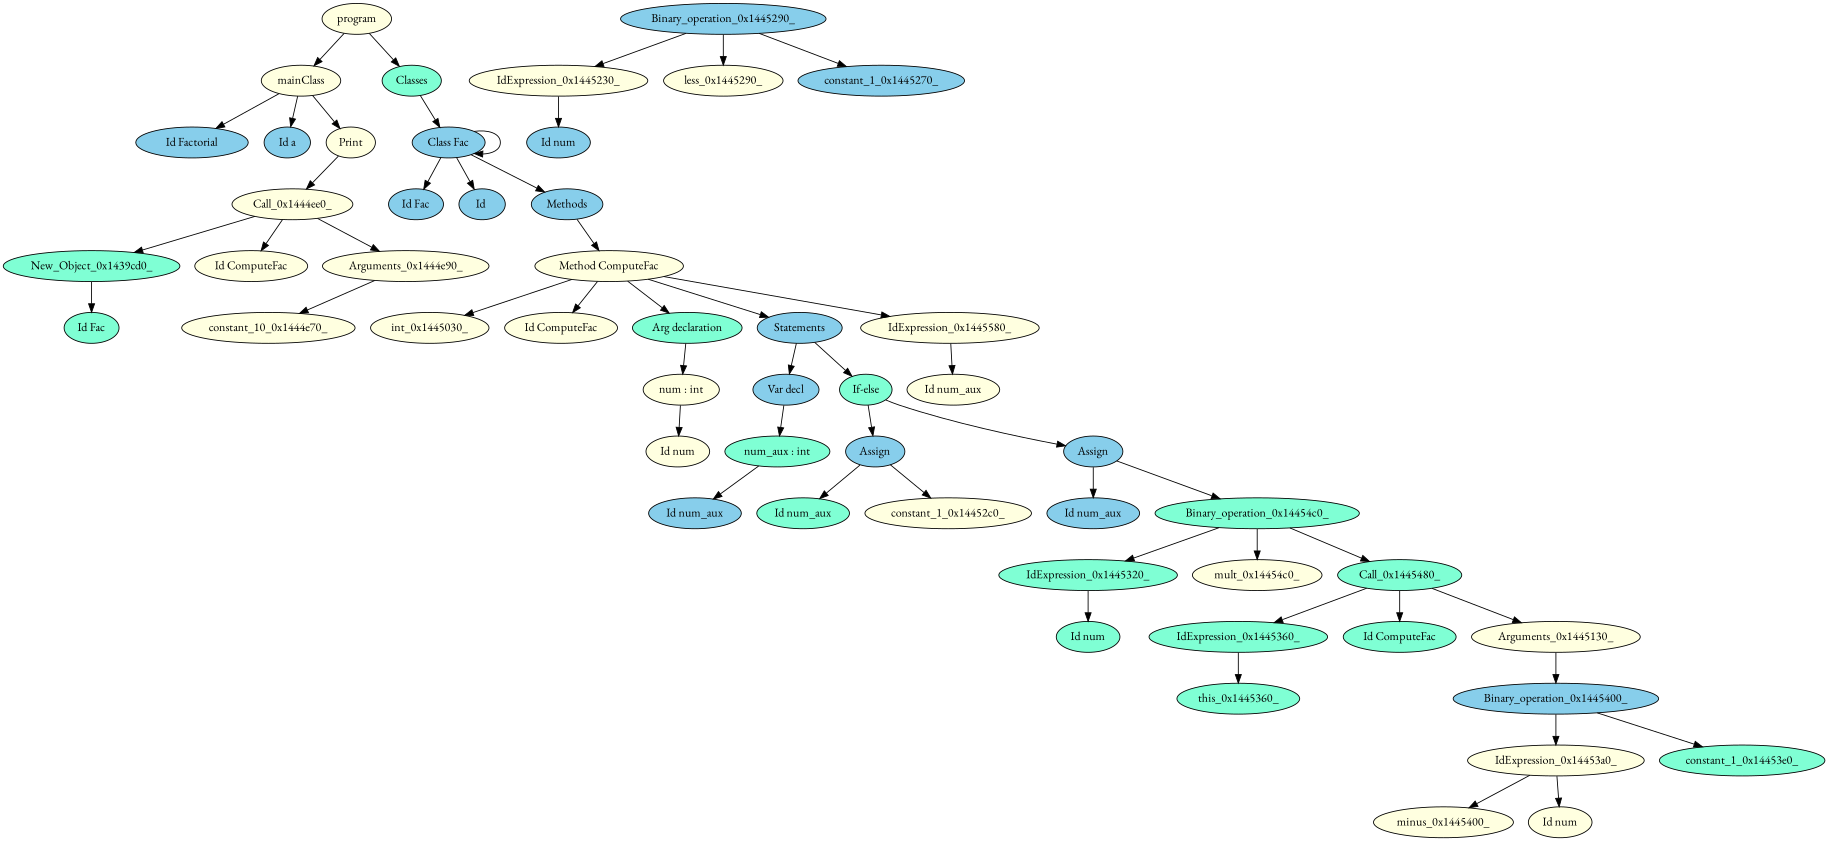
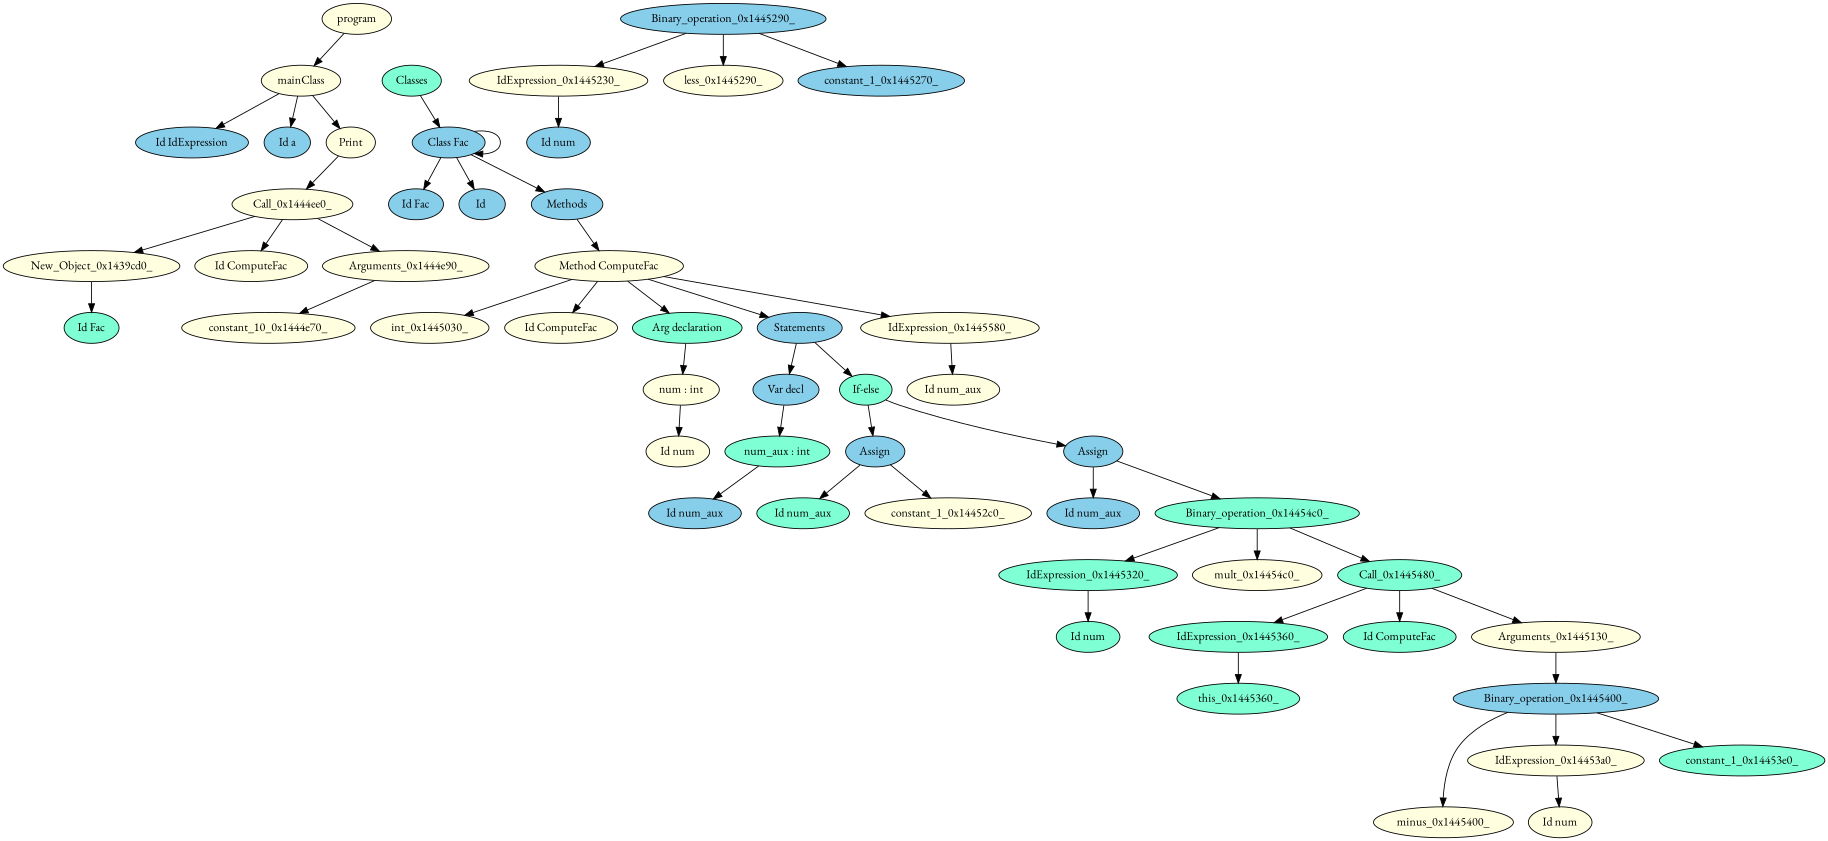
edge "program" -> "Classes": removed
node "Id Factorial": label "Id Factorial" -> "Id IdExpression"
node "New_Object_0x1439cd0_": fillcolor aquamarine -> lightyellow
edge "IdExpression_0x14453a0_" -> "minus_0x1445400_": now "Binary_operation_0x1445400_" -> "minus_0x1445400_"
